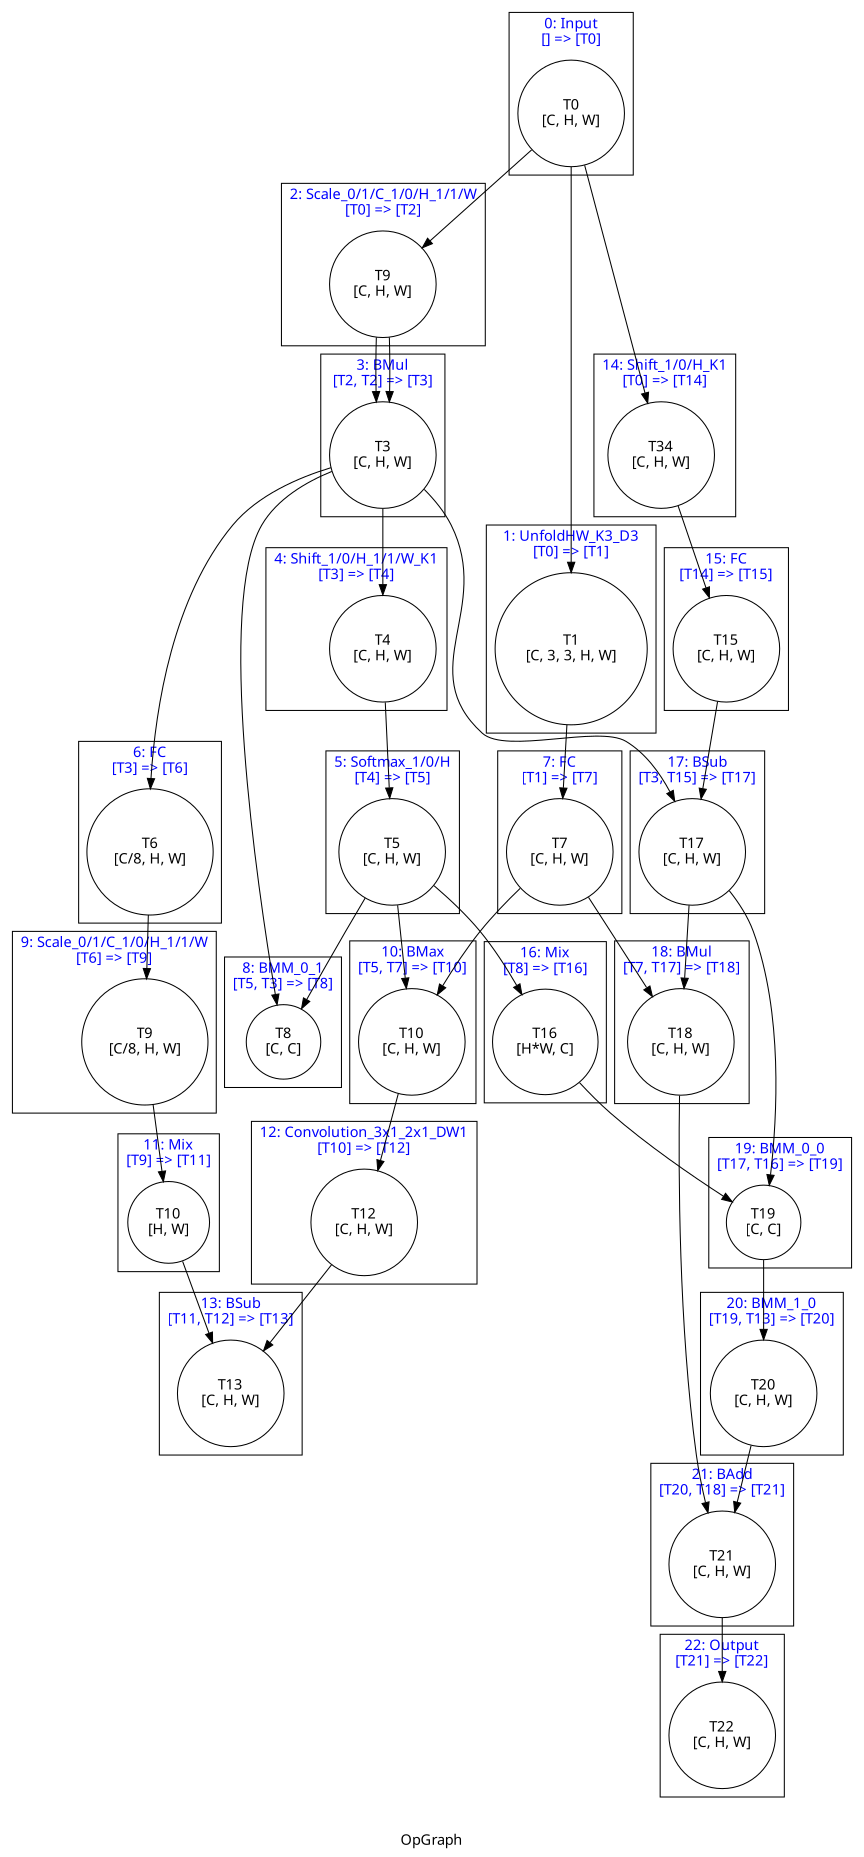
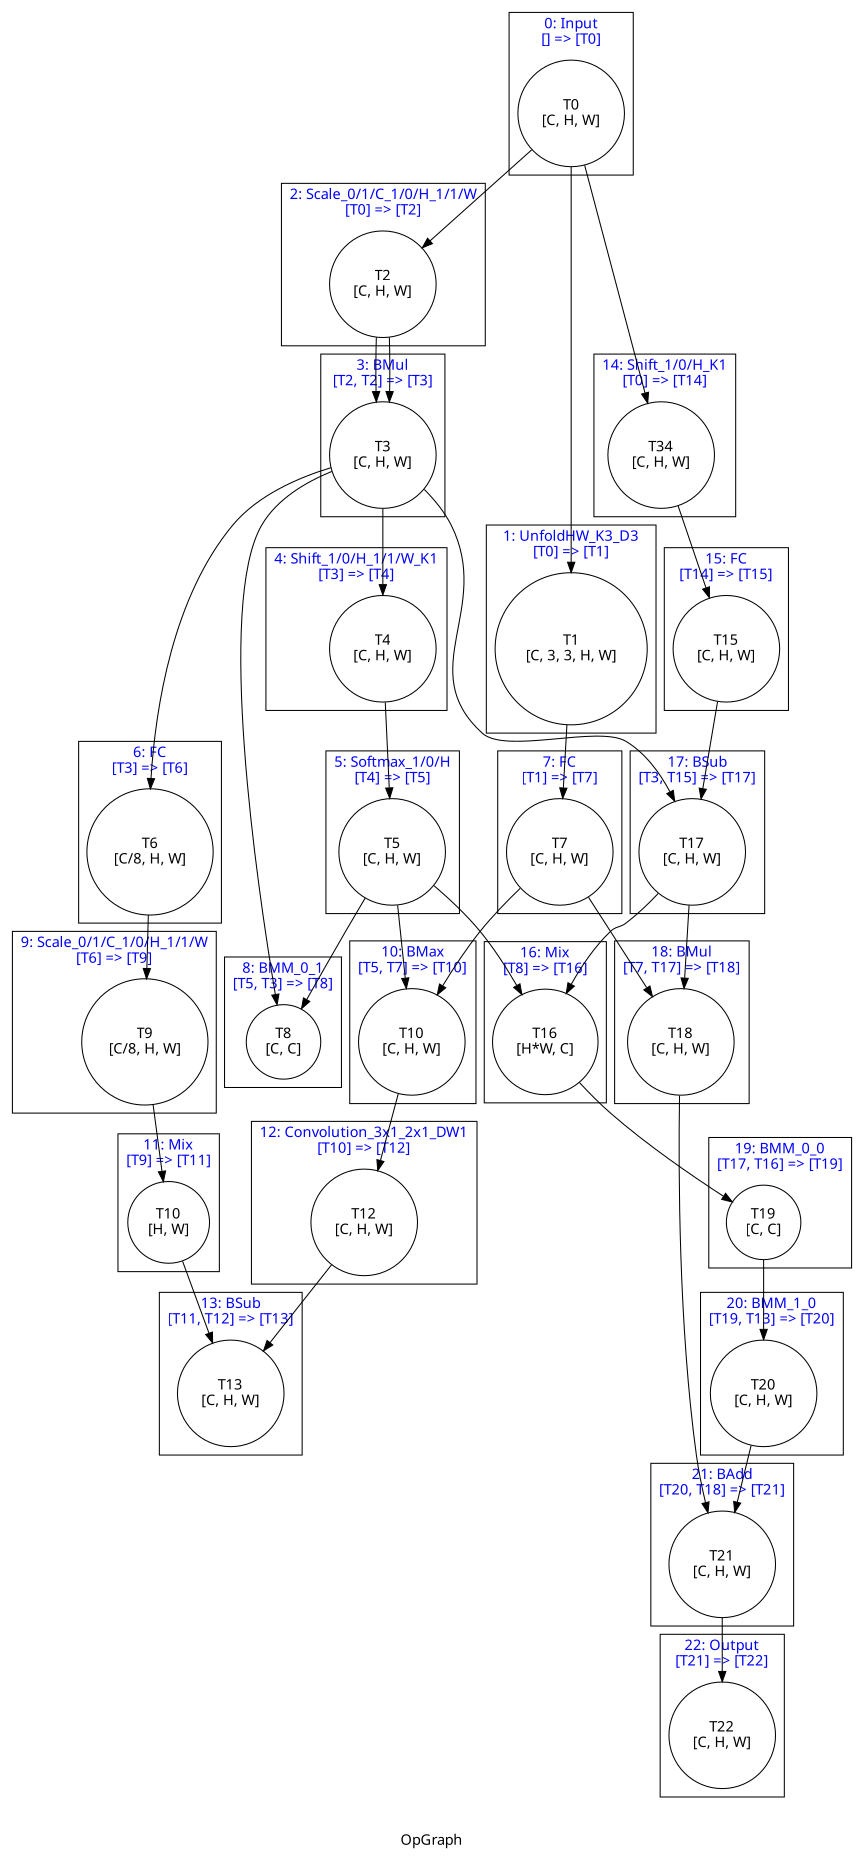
node "T9 [C, H, W]": label "T9 [C, H, W]" -> "T2 [C, H, W]"
edge "T17 [C, H, W]" -> "T19 [C, C]": now "T17 [C, H, W]" -> "T16 [H*W, C]"
